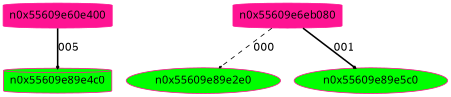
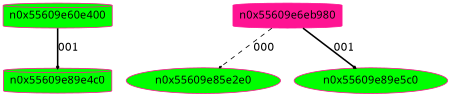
node "n0x55609e60e400": fillcolor deeppink -> green
node "n0x55609e6eb080": label "n0x55609e6eb080" -> "n0x55609e6eb980"
edge "n0x55609e60e400" -> "n0x55609e89e4c0": label "005" -> "001"
node "n0x55609e89e2e0": label "n0x55609e89e2e0" -> "n0x55609e85e2e0"
